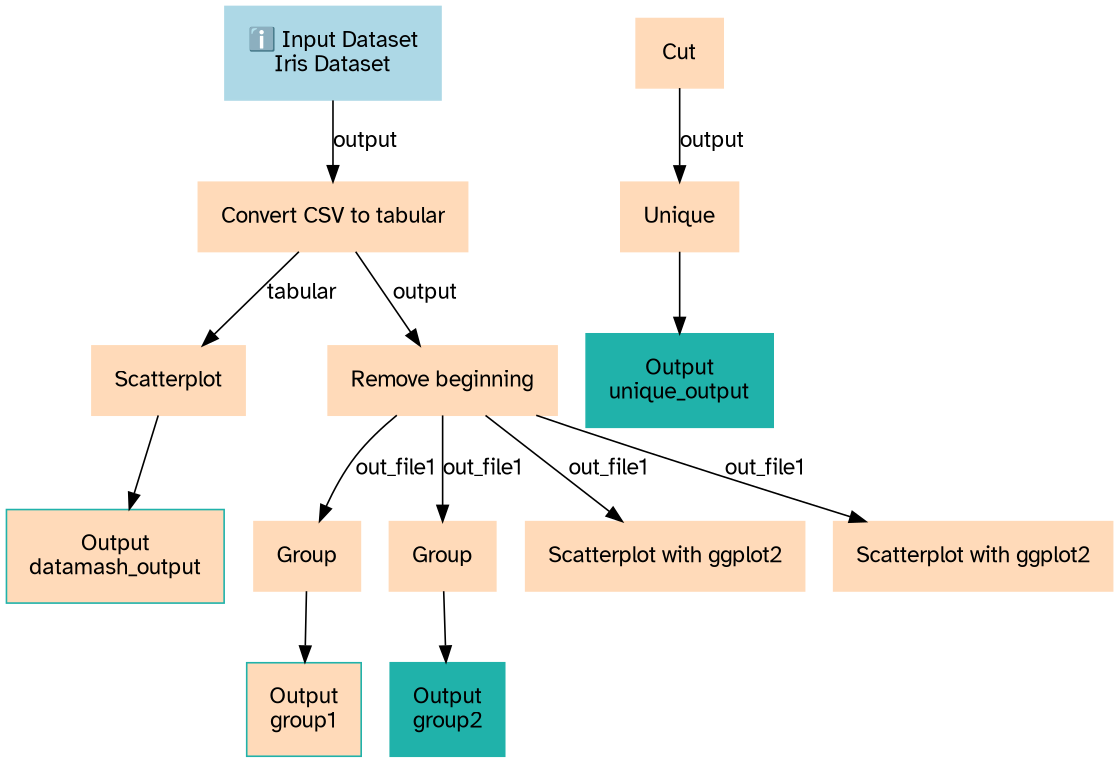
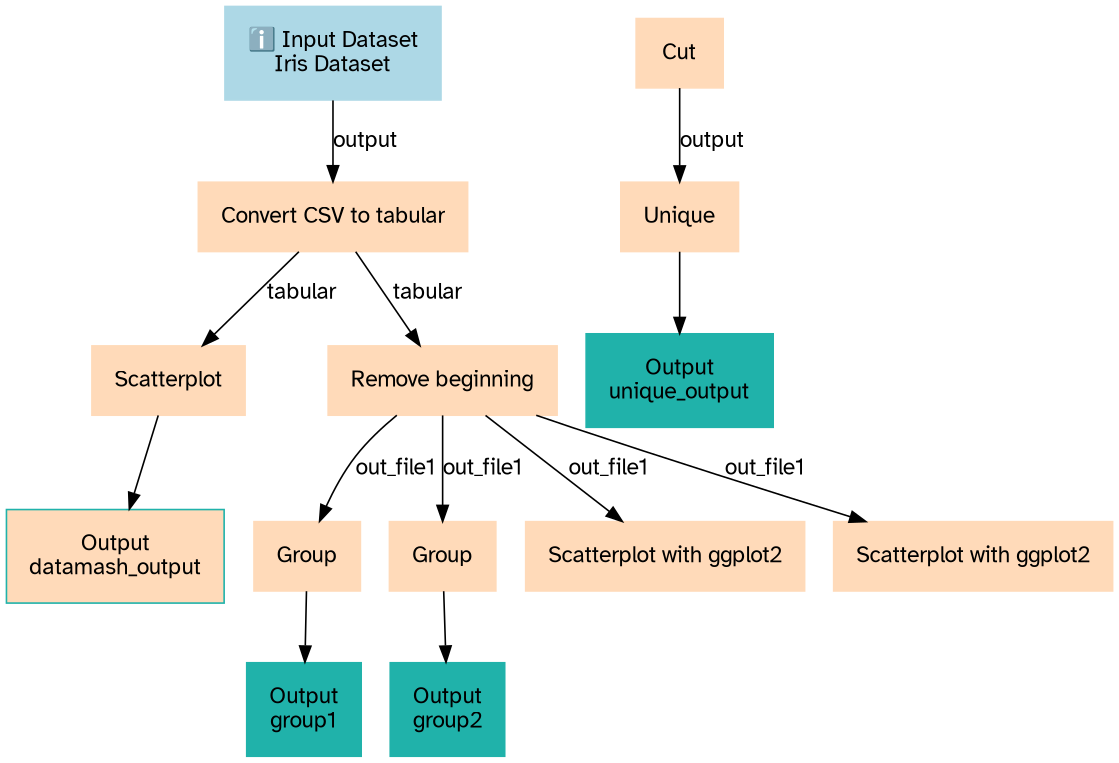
edge "Convert CSV to tabular" -> "Remove beginning": label "output" -> "tabular"
node "Output group1": fillcolor peachpuff -> lightseagreen
